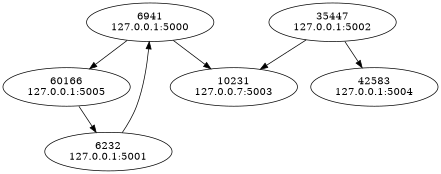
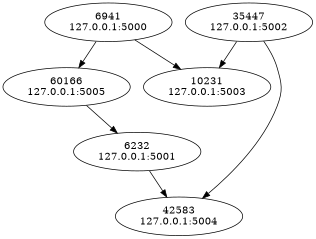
node "10231 127.0.0.7:5003": label "10231 127.0.0.7:5003" -> "10231 127.0.0.1:5003"
edge "6232 127.0.0.1:5001" -> "6941 127.0.0.1:5000": now "6232 127.0.0.1:5001" -> "42583 127.0.0.1:5004"
